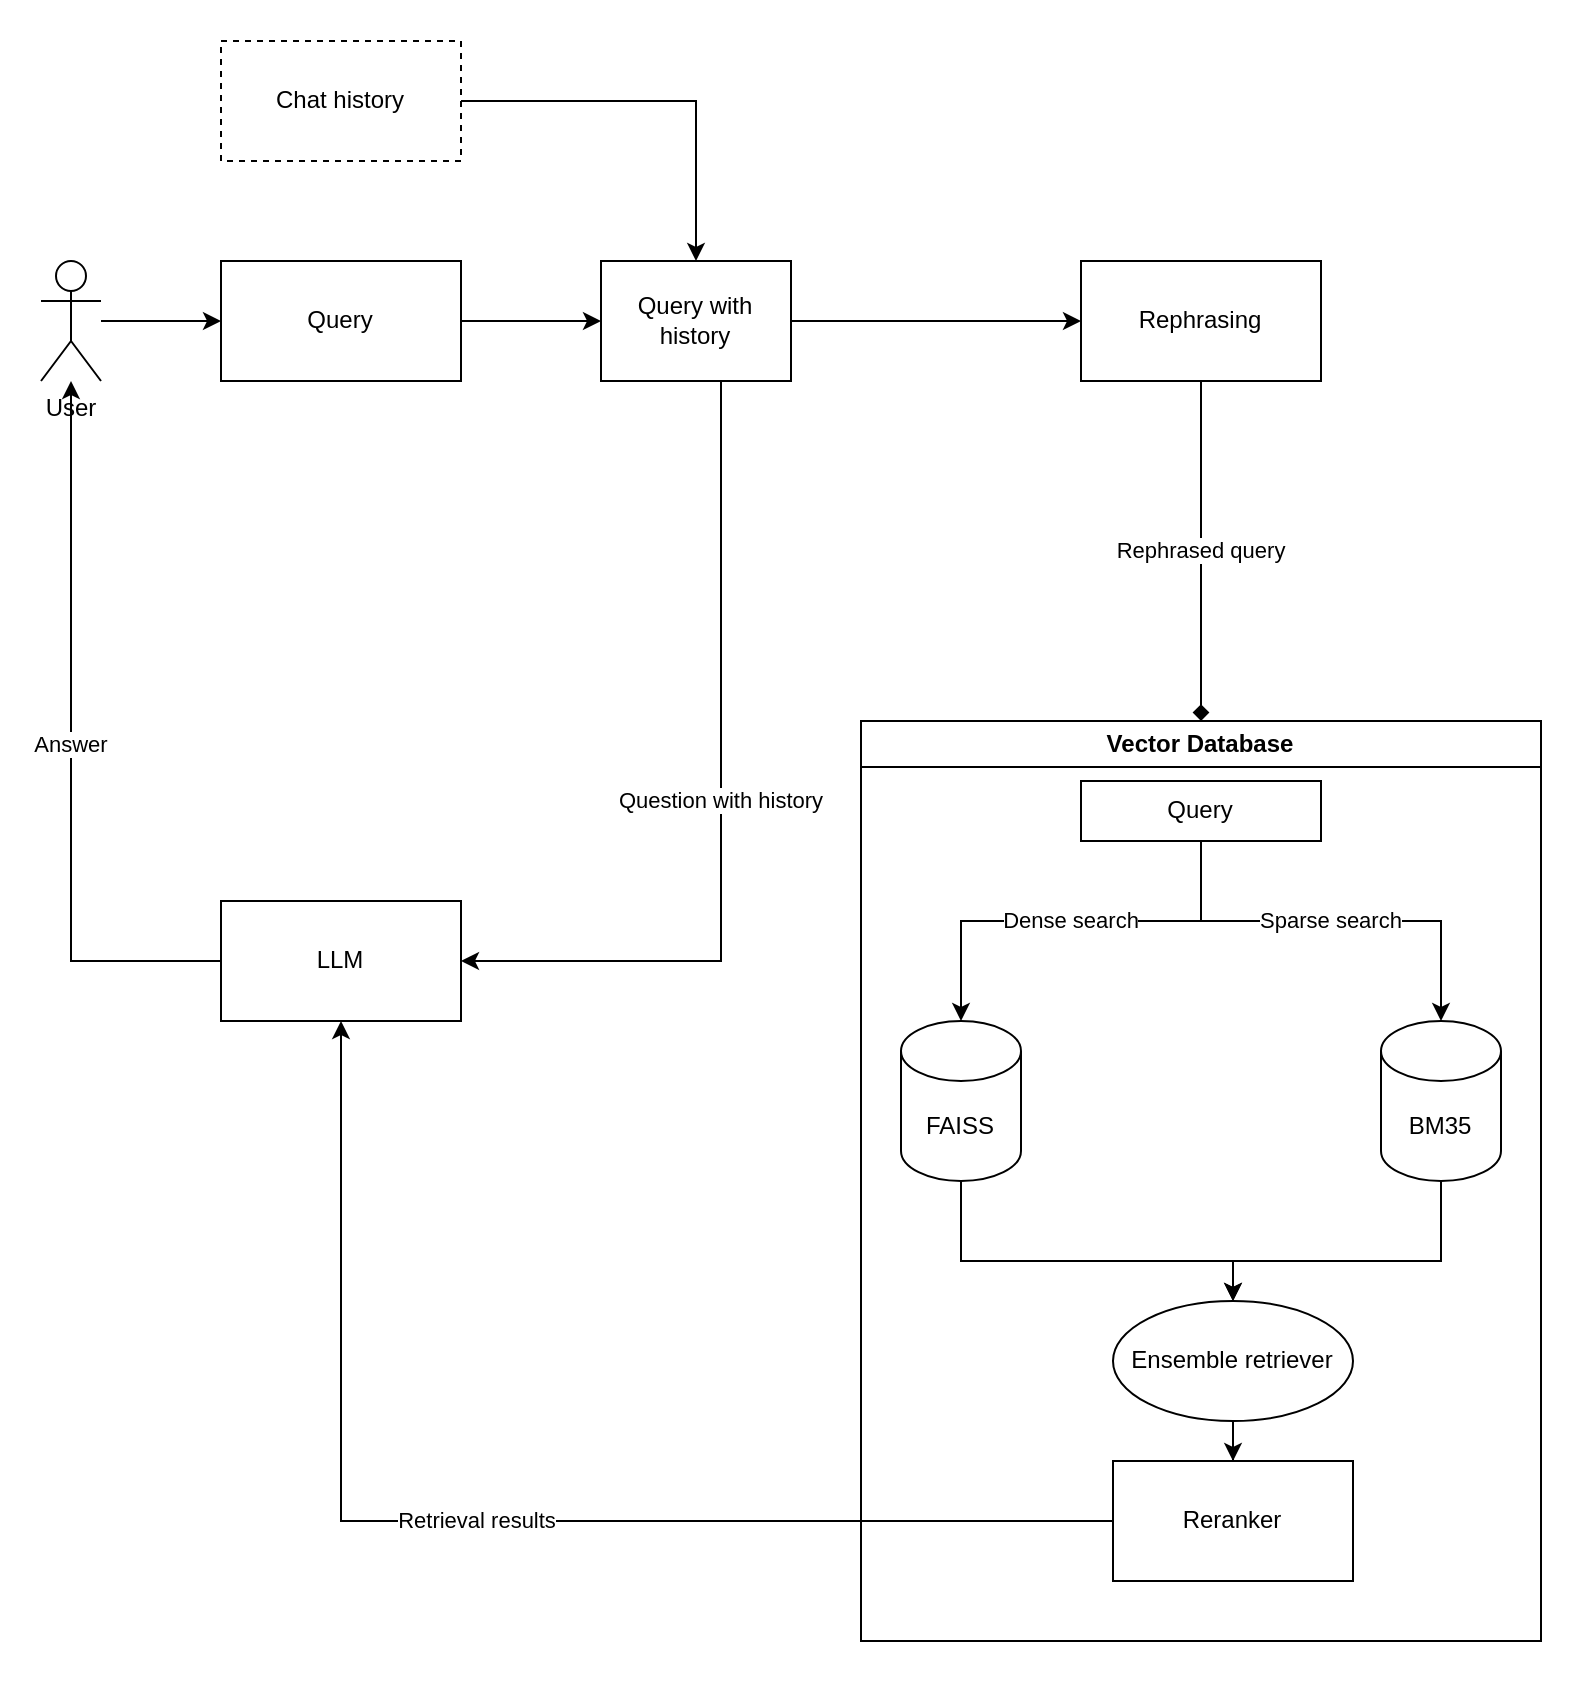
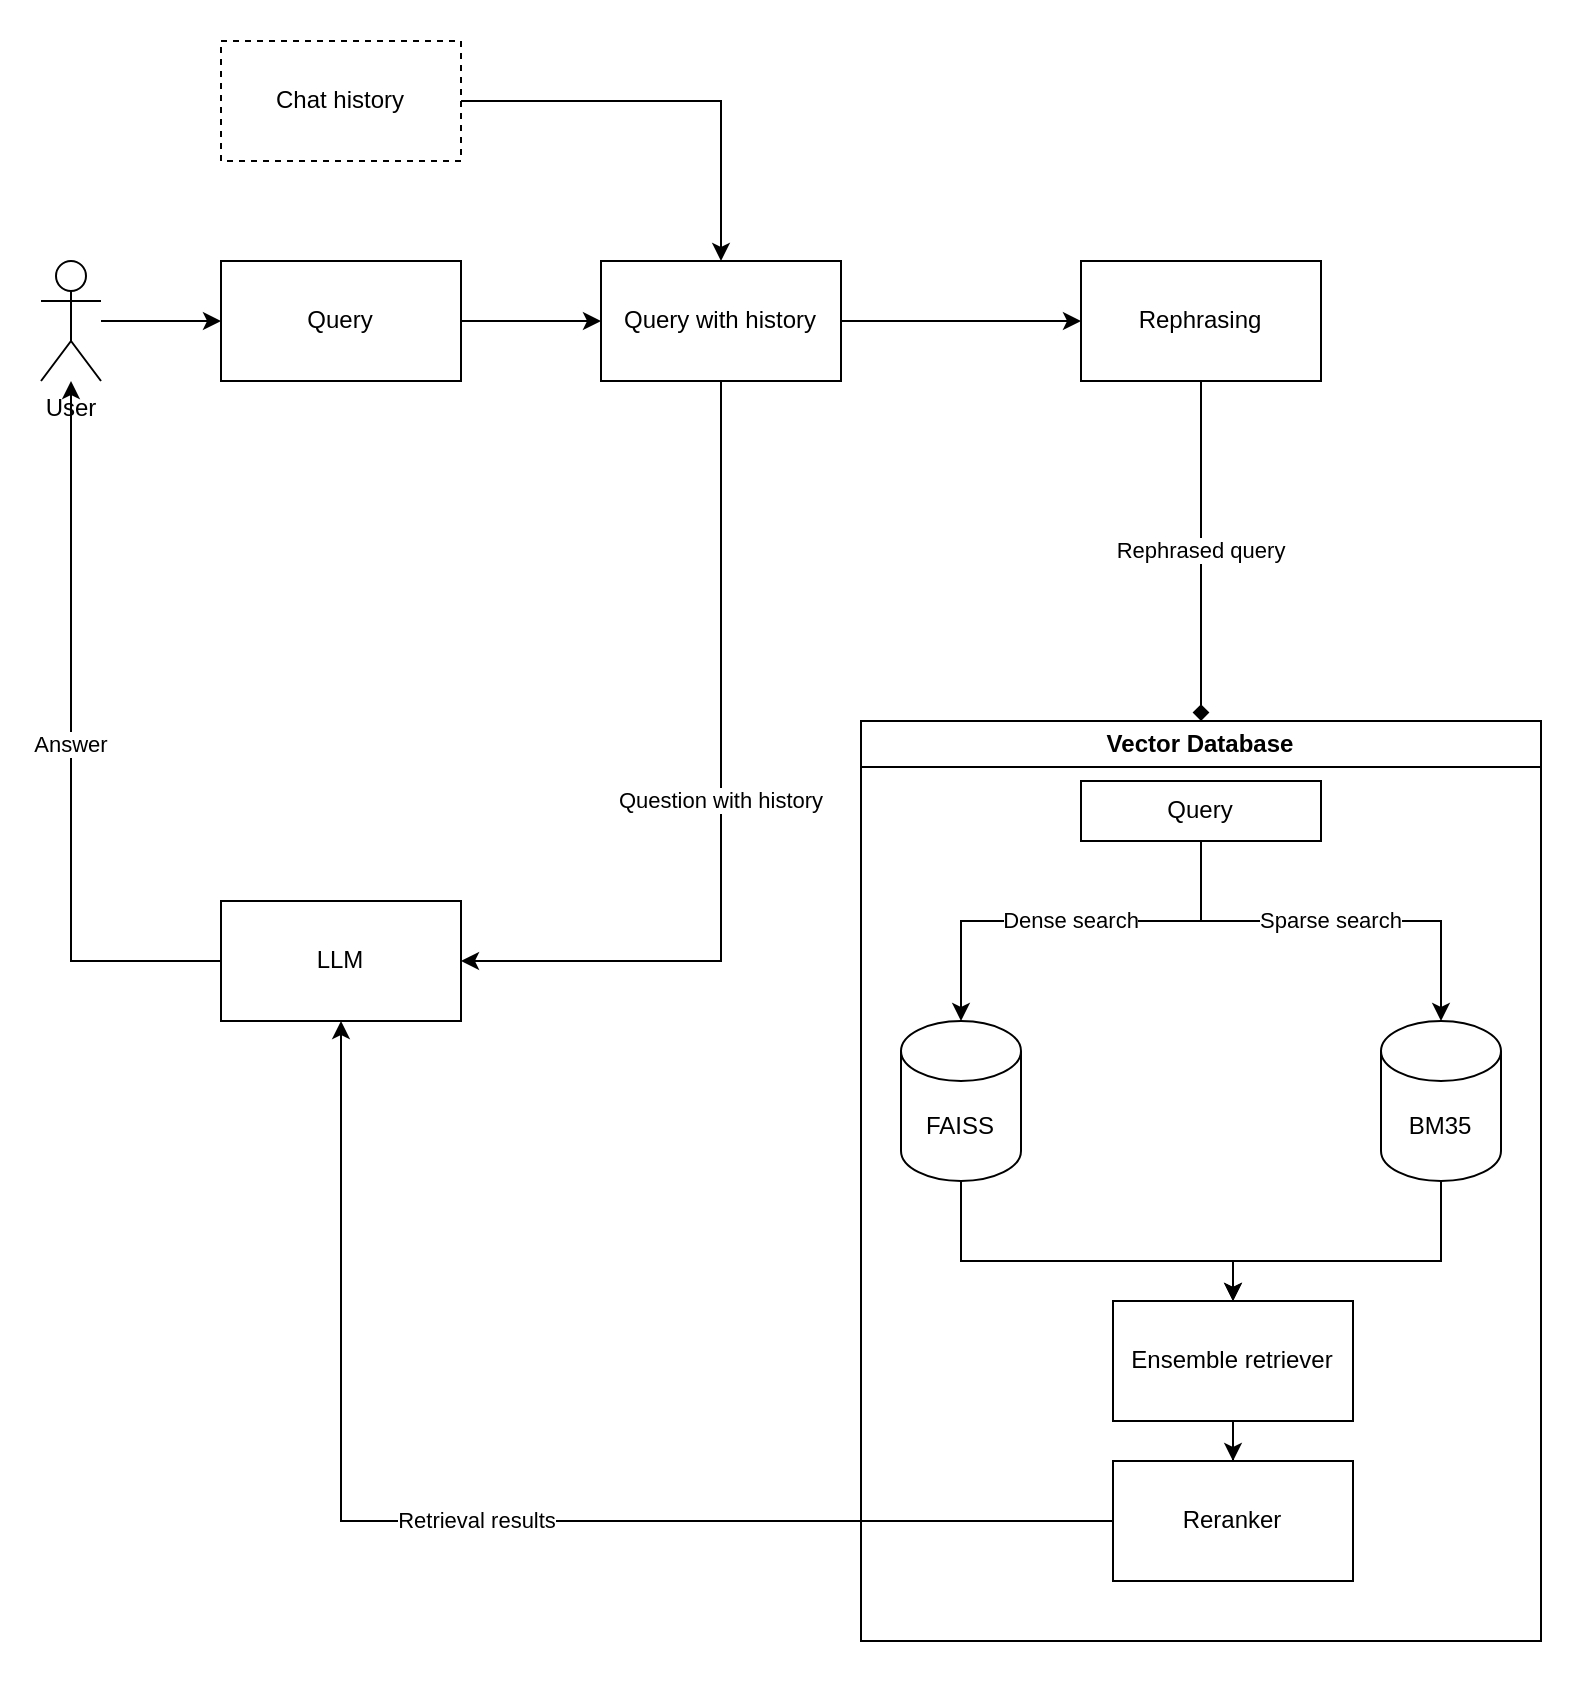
node "Query with history": size 190x120 -> 240x120
node "Ensemble retriever": shape ellipse -> rectangle
